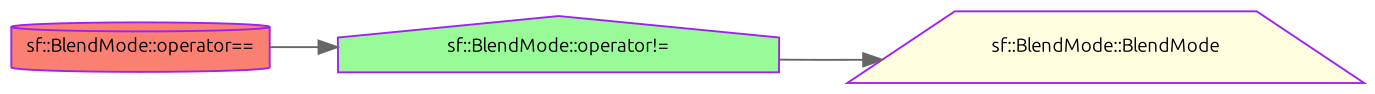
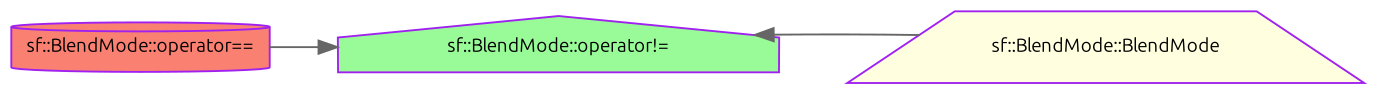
edge "sf::BlendMode::operator!=" -> "sf::BlendMode::BlendMode": reversed
